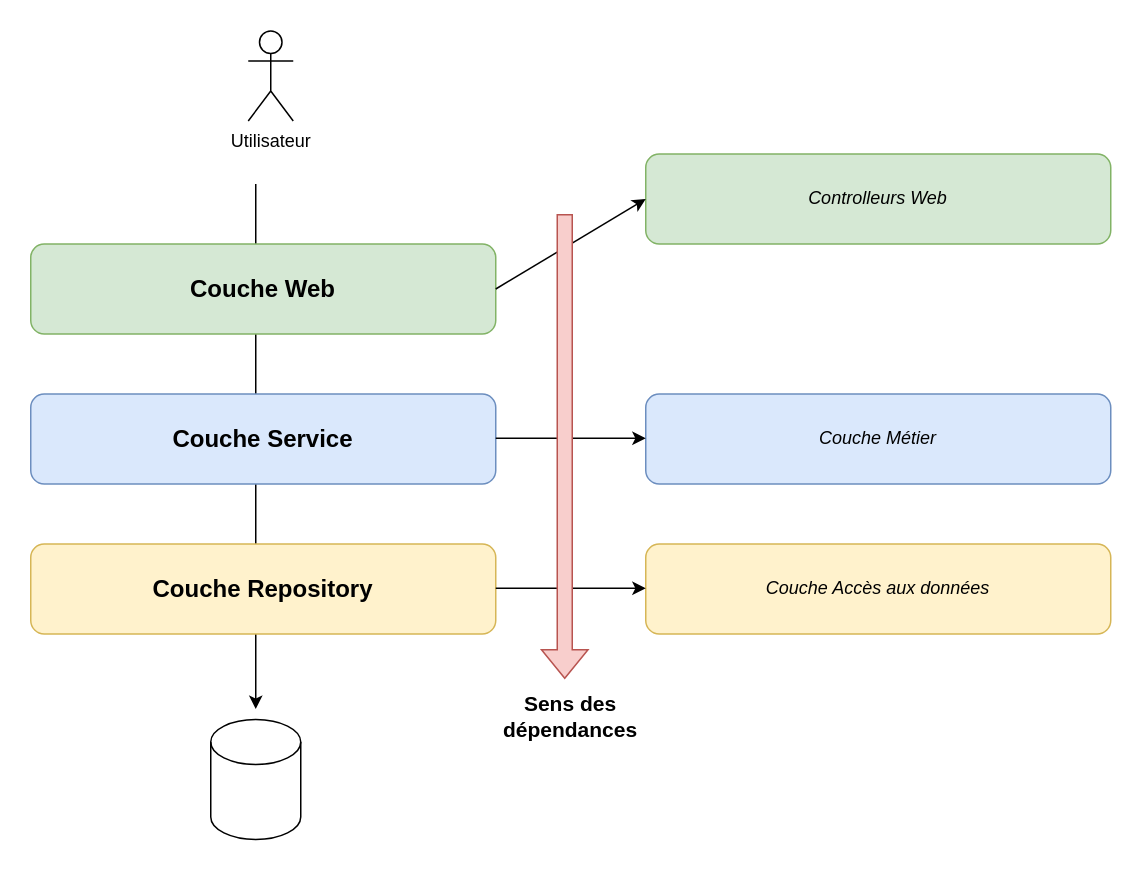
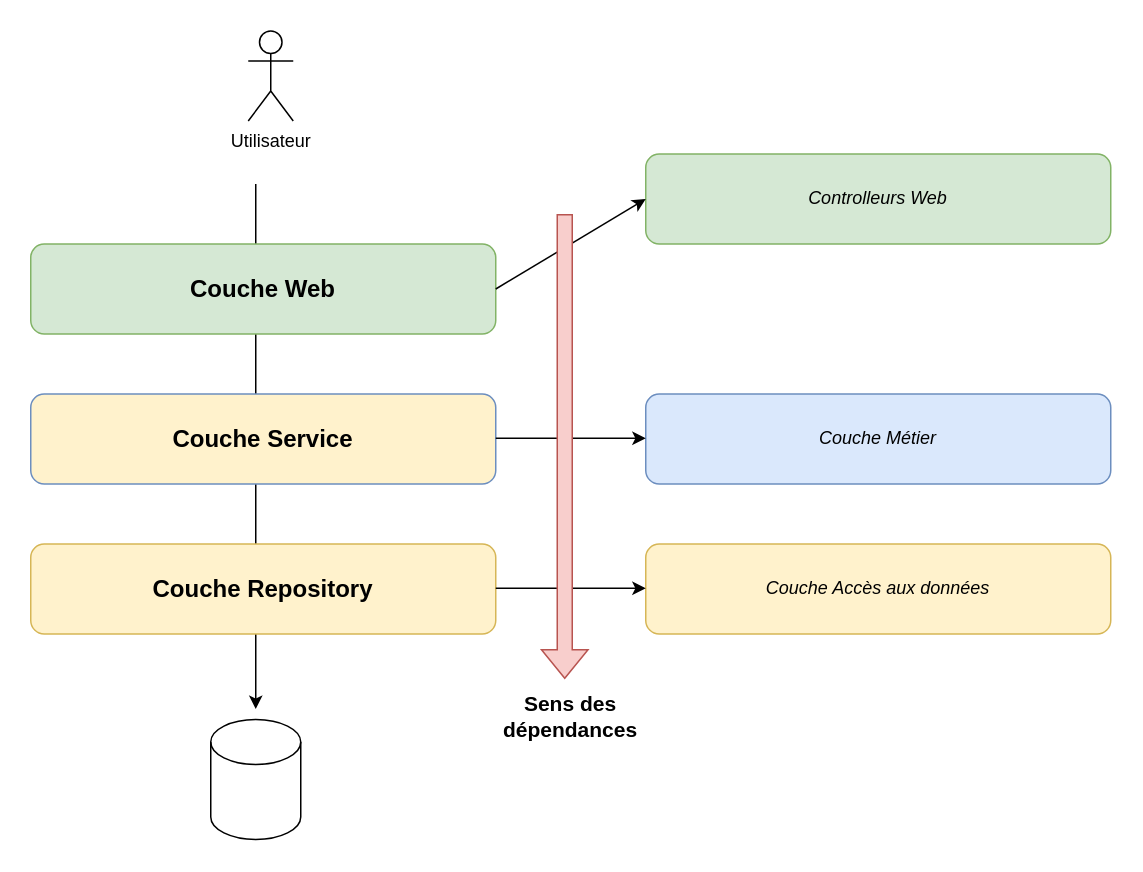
node "Couche Service": fillcolor #dae8fc -> #fff2cc
